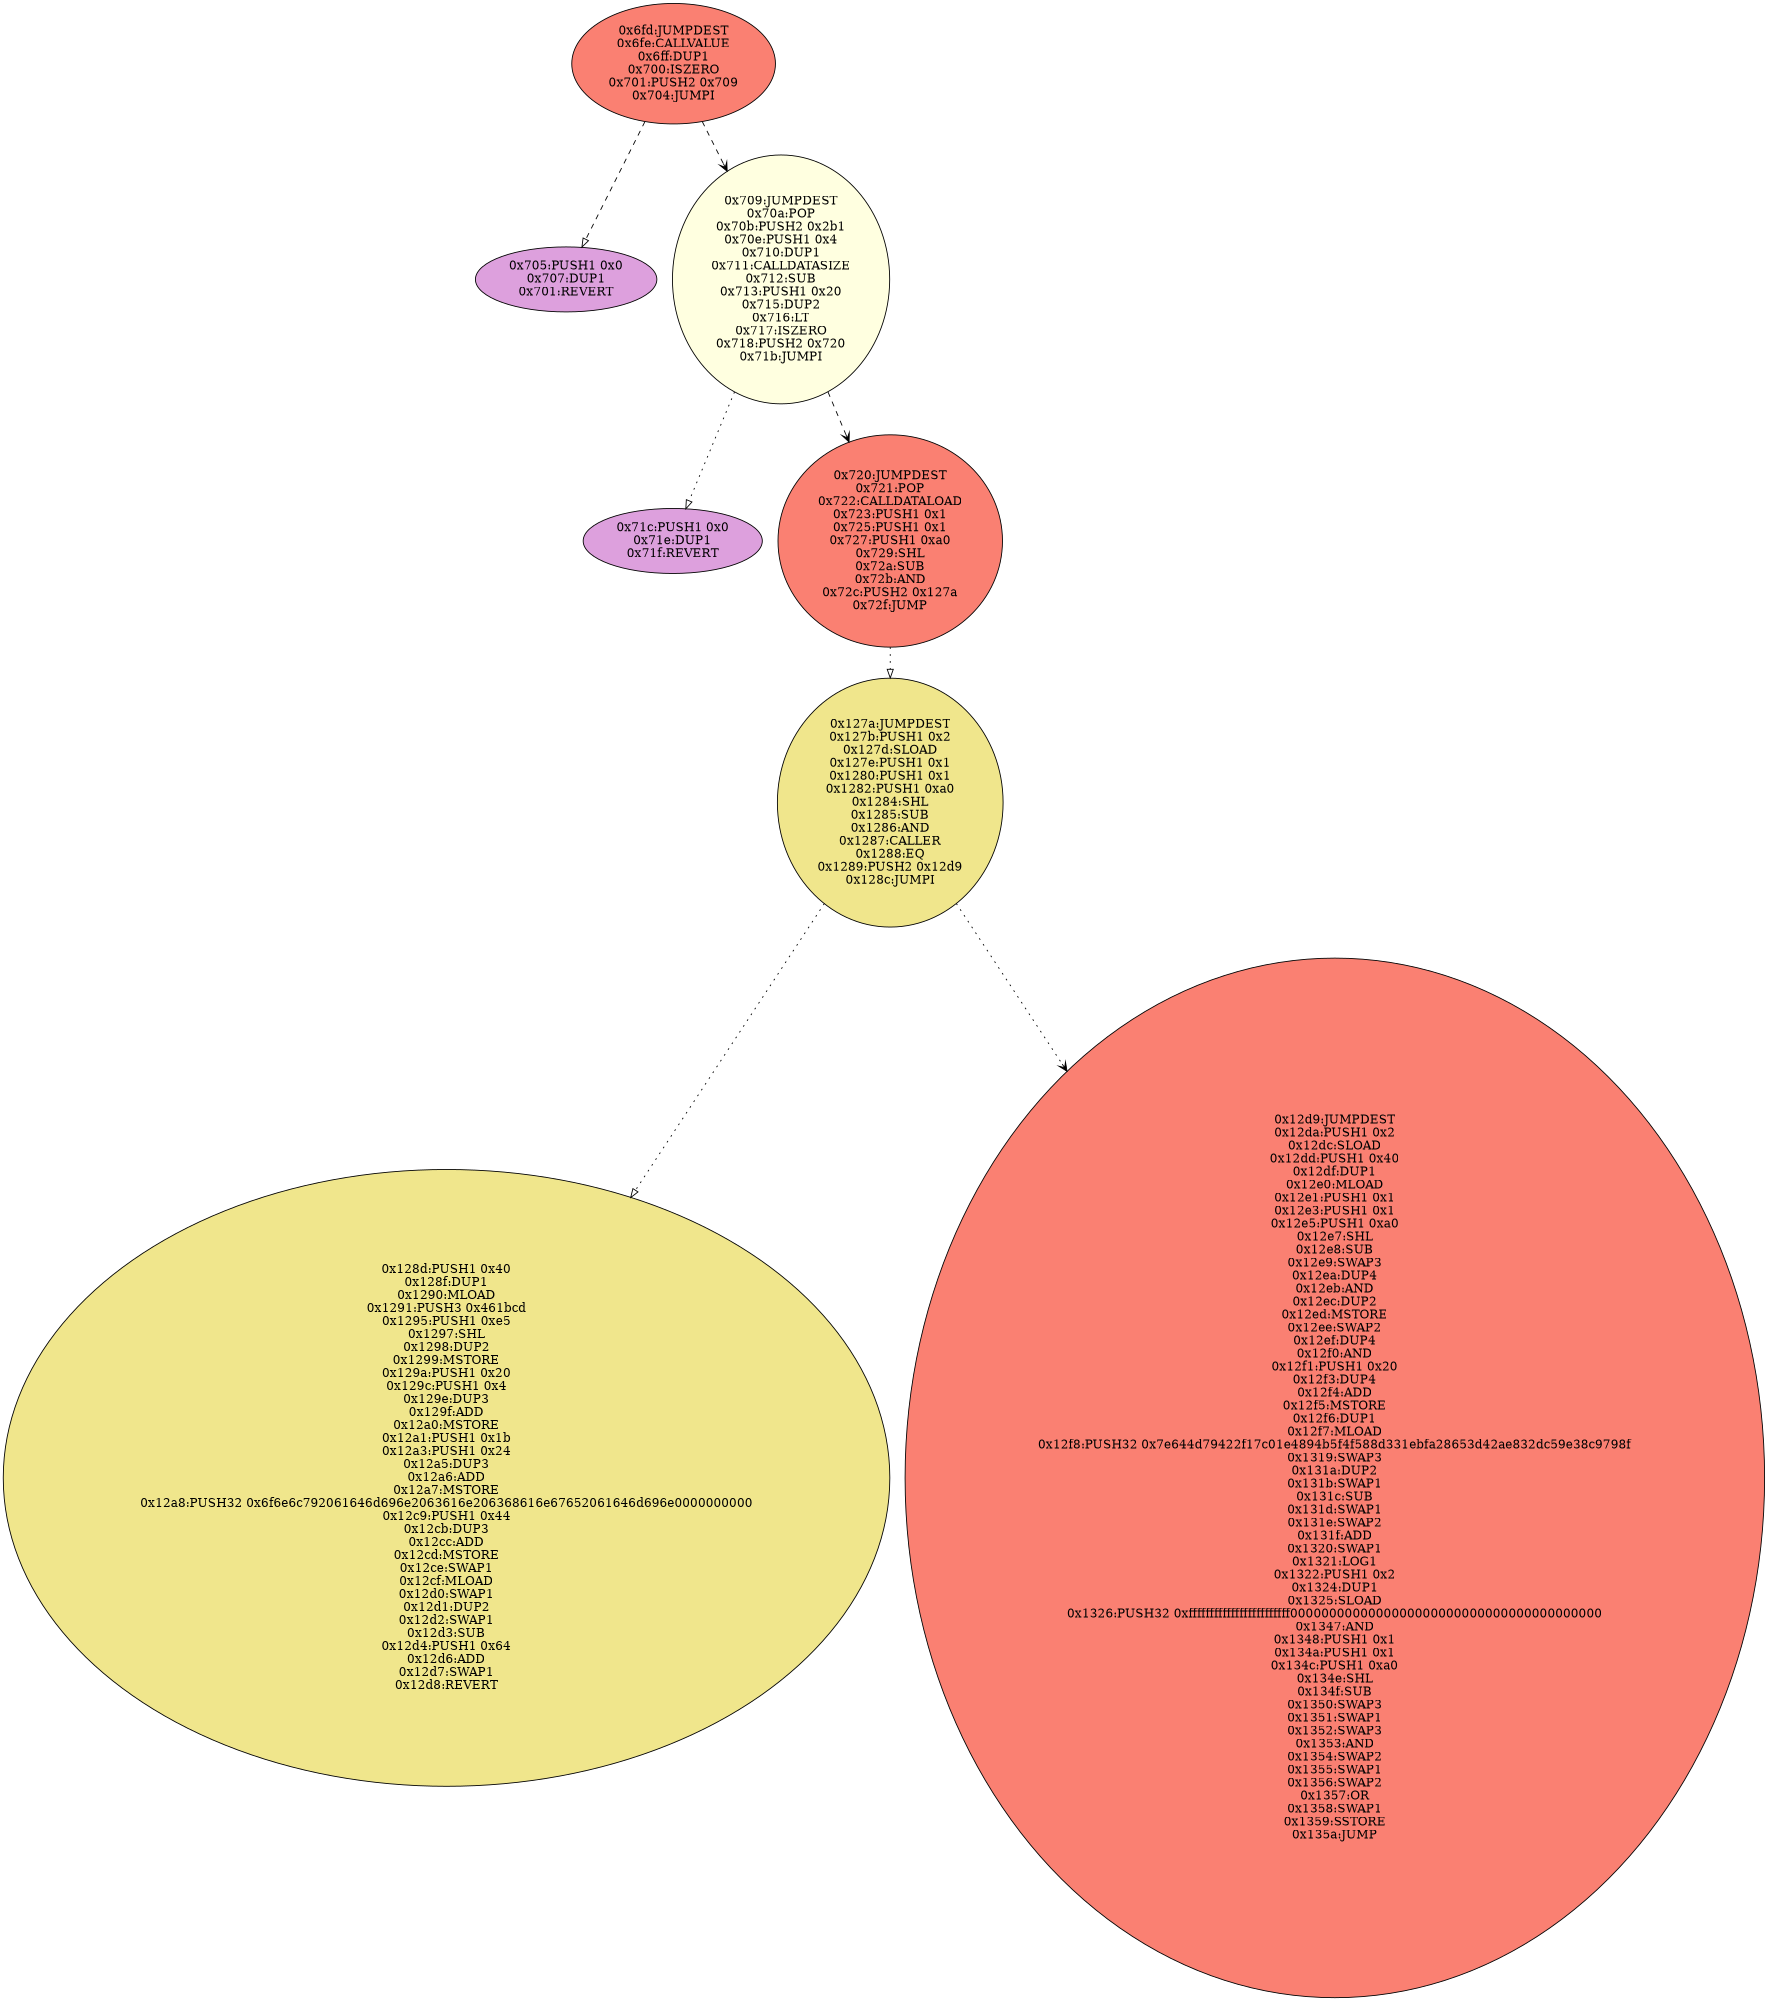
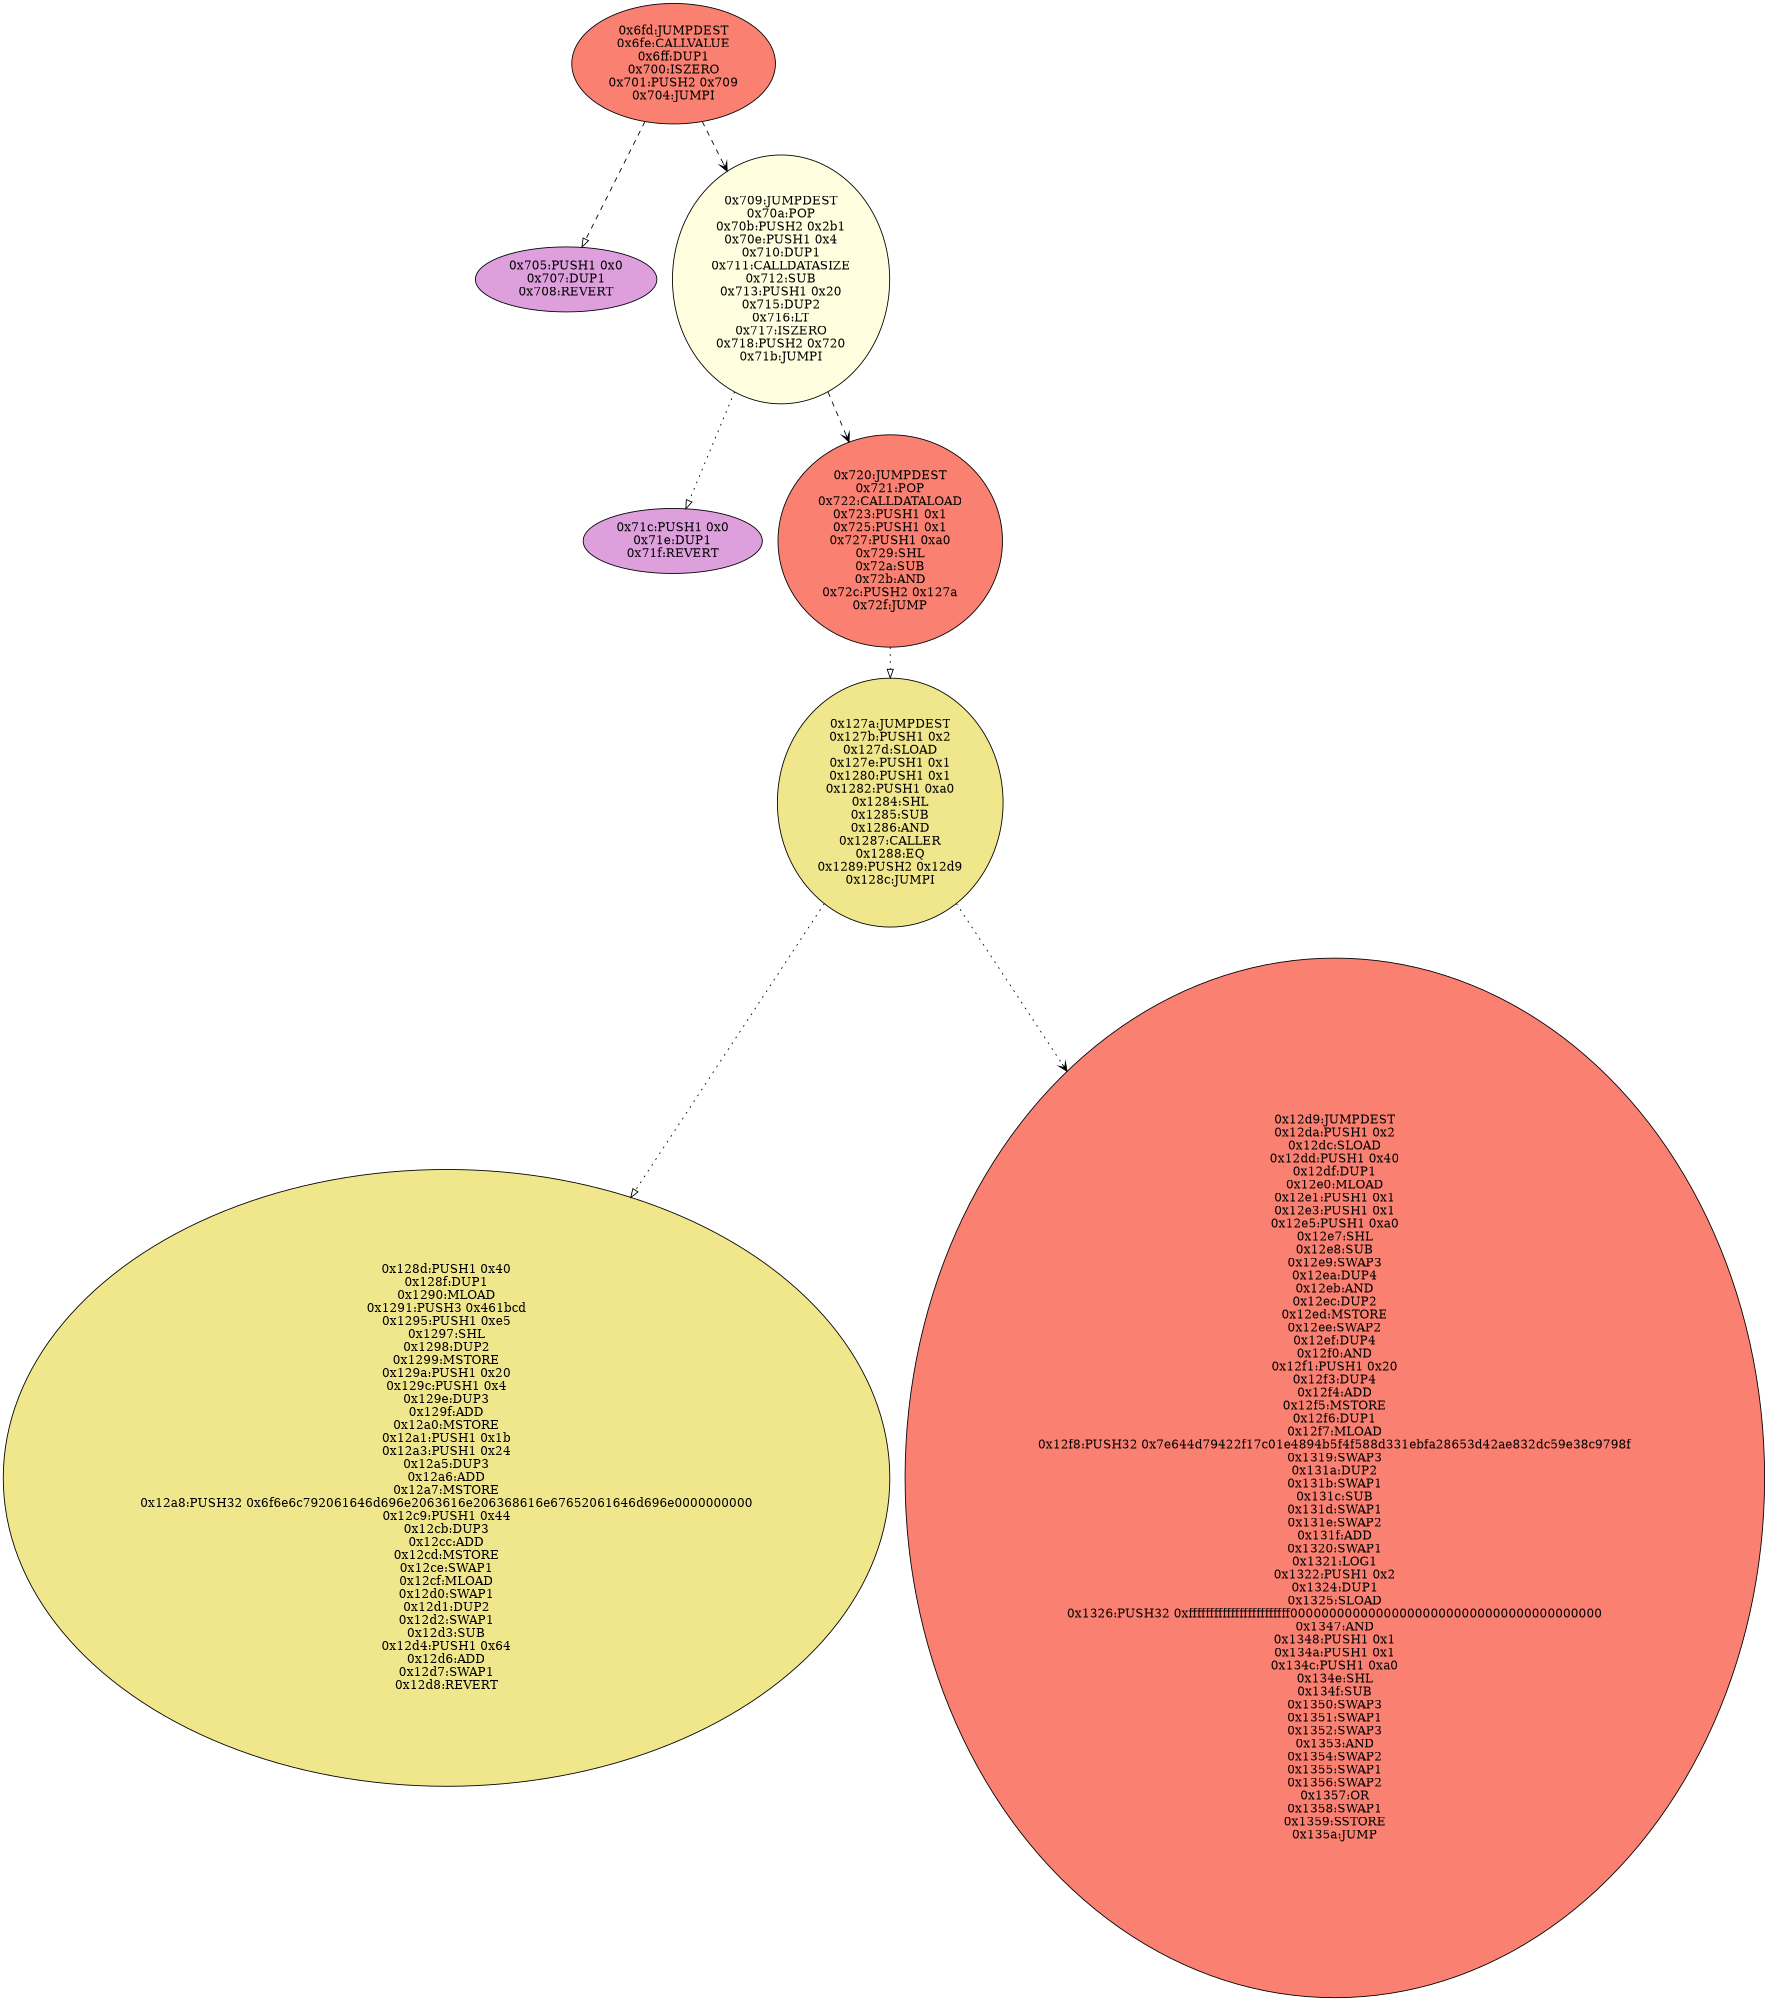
node "0x705:PUSH1 0x0 0x707:DUP1 0x701:REVERT": label "0x705:PUSH1 0x0 0x707:DUP1 0x701:REVERT" -> "0x705:PUSH1 0x0 0x707:DUP1 0x708:REVERT"
